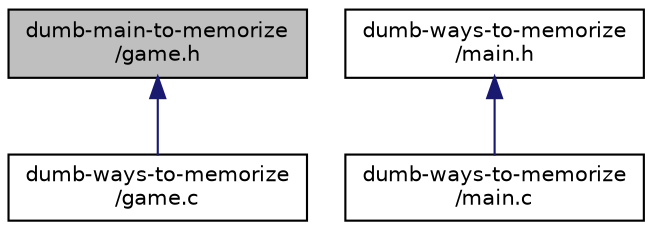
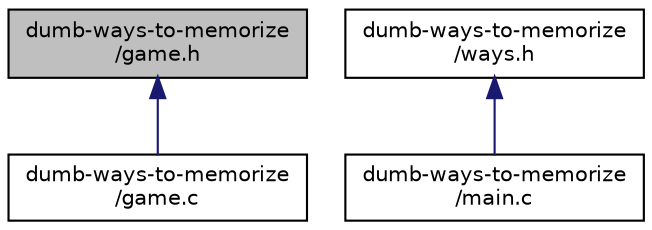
node "dumb-main-to-memorize /game.h": label "dumb-main-to-memorize /game.h" -> "dumb-ways-to-memorize /game.h"
node "dumb-ways-to-memorize /main.h": label "dumb-ways-to-memorize /main.h" -> "dumb-ways-to-memorize /ways.h"
